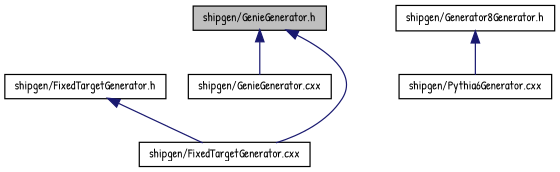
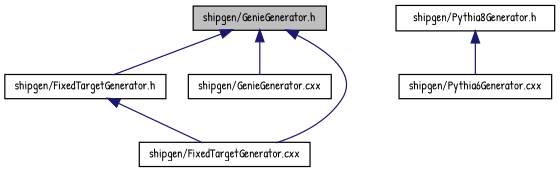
node "shipgen/Generator8Generator.h": label "shipgen/Generator8Generator.h" -> "shipgen/Pythia8Generator.h"
edge "shipgen/FixedTargetGenerator.h" -> "shipgen/GenieGenerator.h": added
